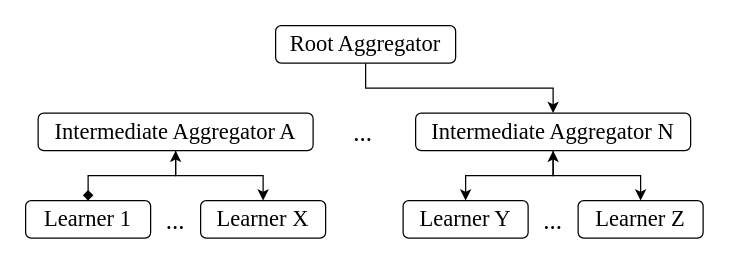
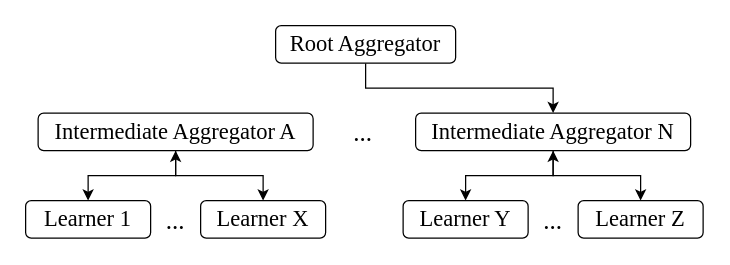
edge "Intermediate Aggregator A" -- "Learner 1": arrowhead diamond -> classic
